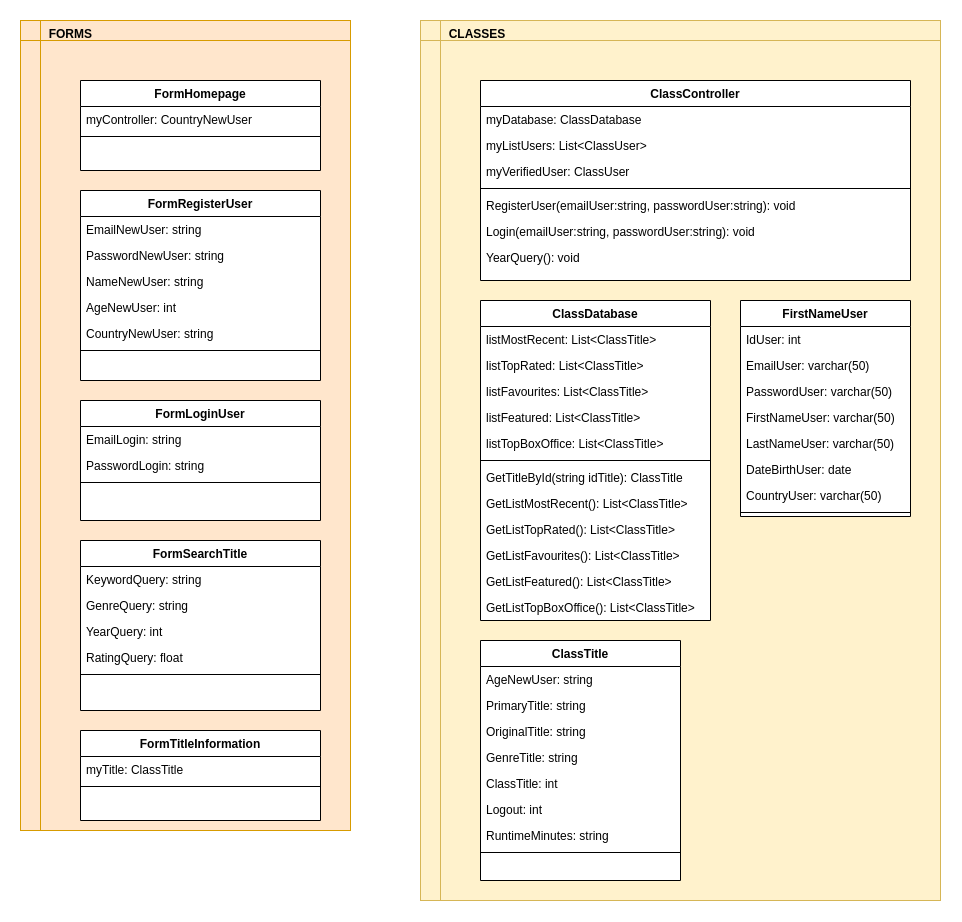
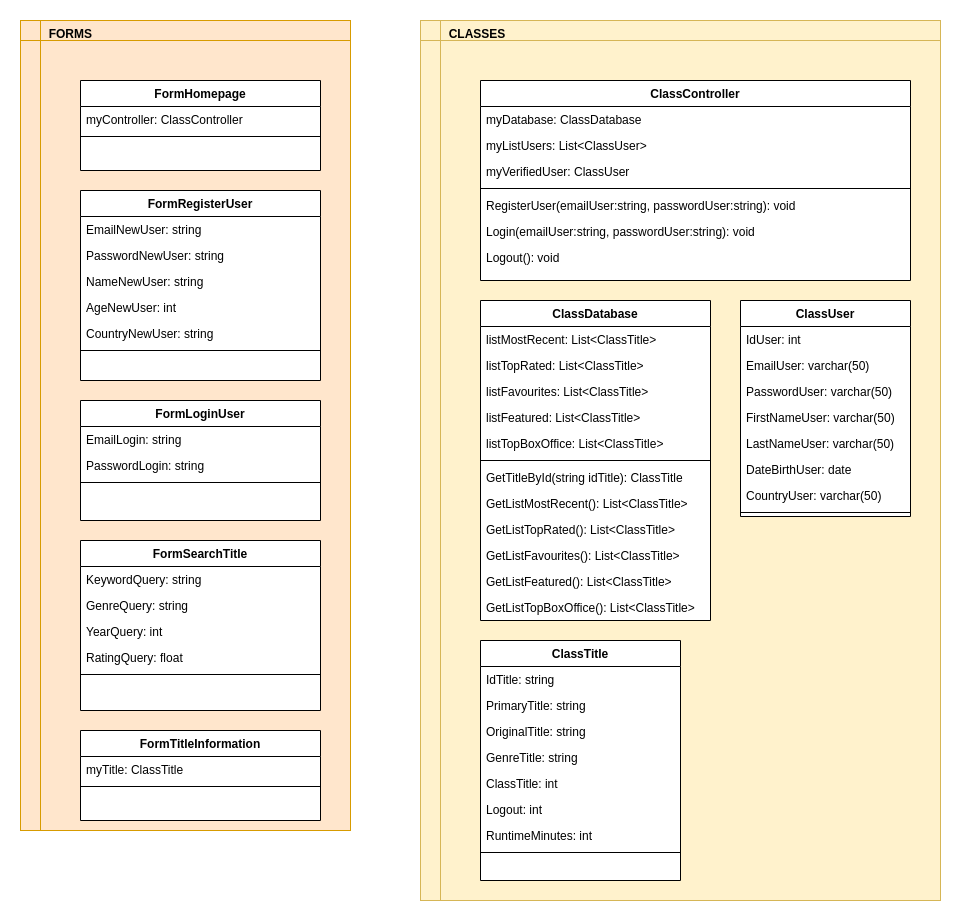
node "myController: CountryNewUser": label "myController: CountryNewUser" -> "myController: ClassController"
node "YearQuery(): void": label "YearQuery(): void" -> "Logout(): void"
node "FirstNameUser": label "FirstNameUser" -> "ClassUser"
node "AgeNewUser: string": label "AgeNewUser: string" -> "IdTitle: string"
node "RuntimeMinutes: string": label "RuntimeMinutes: string" -> "RuntimeMinutes: int"
